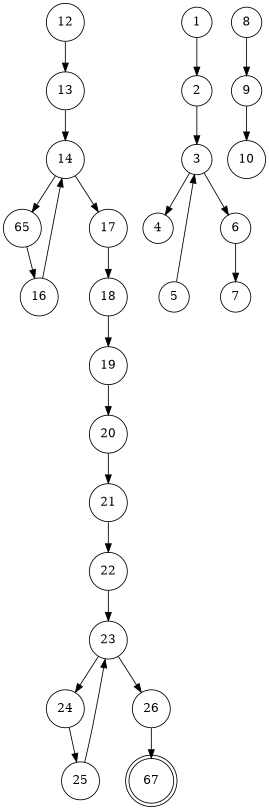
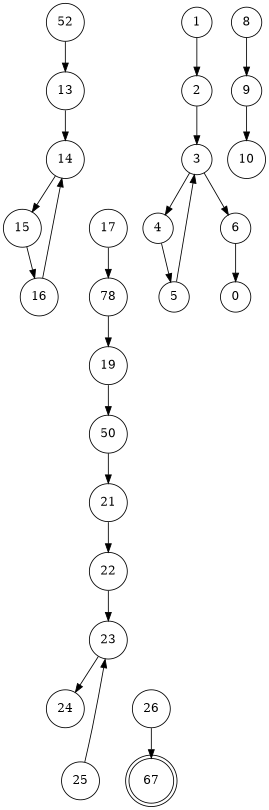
node "12": label "12" -> "52"
edge "14" -> "17": removed
node "65": label "65" -> "15"
edge "4" -> "5": added
node "18": label "18" -> "78"
node "7": label "7" -> "0"
node "20": label "20" -> "50"
edge "23" -> "26": removed
edge "24" -> "25": removed
